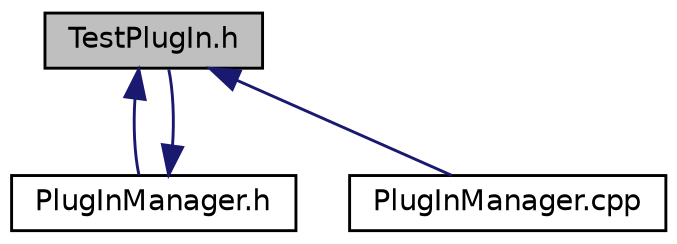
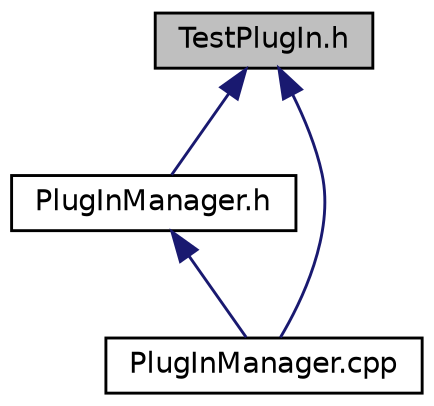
edge "TestPlugIn.h" -> "PlugInManager.h": now "PlugInManager.cpp" -> "PlugInManager.h"
